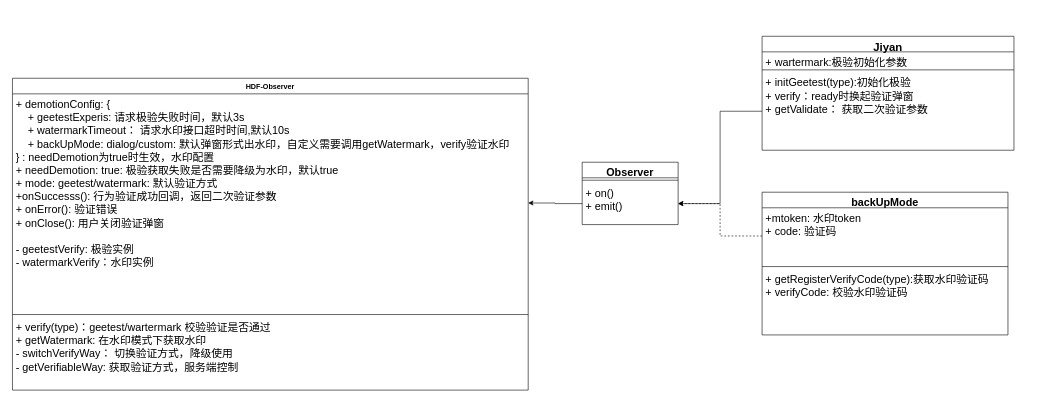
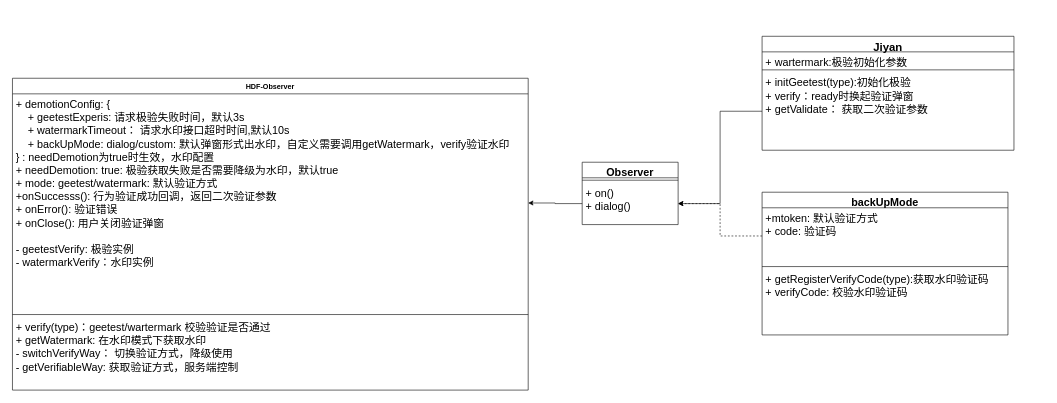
node "+ on() + emit()": label "+ on() + emit()" -> "+ on() + dialog()"
node "+mtoken: 水印token + code: 验证码": label "+mtoken: 水印token + code: 验证码" -> "+mtoken: 默认验证方式 + code: 验证码"
